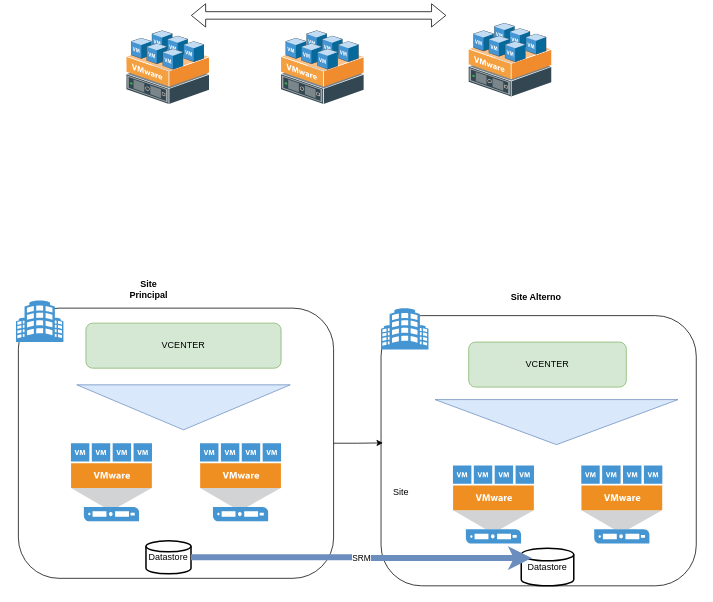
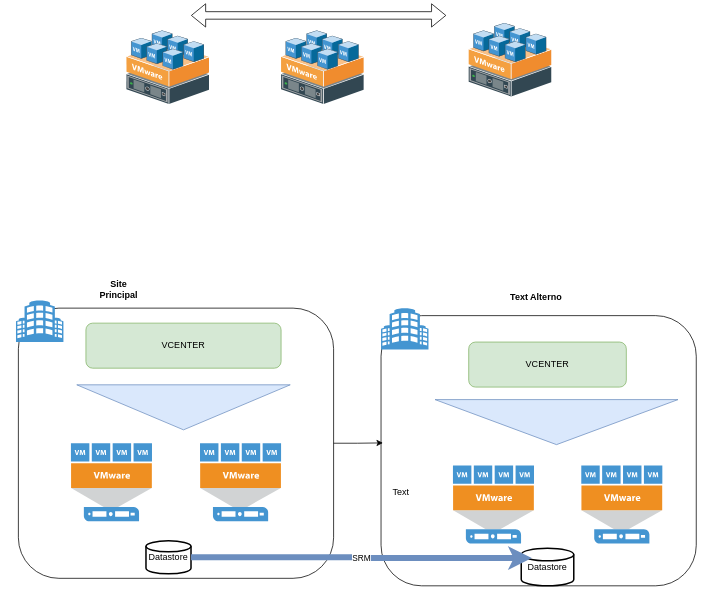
node "Site Principal": moved (149, 289) -> (119, 289)
node "Site Alterno": label "Site Alterno" -> "Text Alterno"
node "Site": label "Site" -> "Text"
